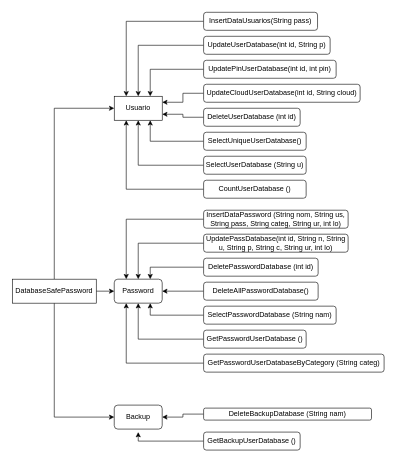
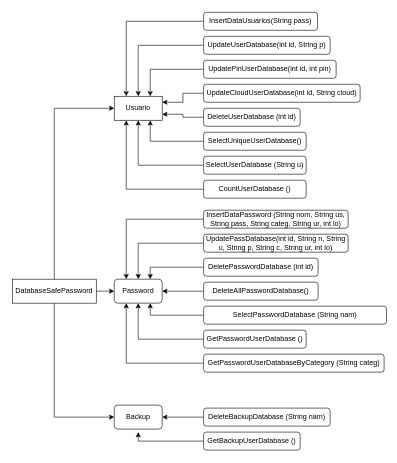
node "SelectPasswordDatabase (String nam)": size 133x18 -> 183x18
node "DeleteBackupDatabase (String nam)": size 168x12 -> 127x18
